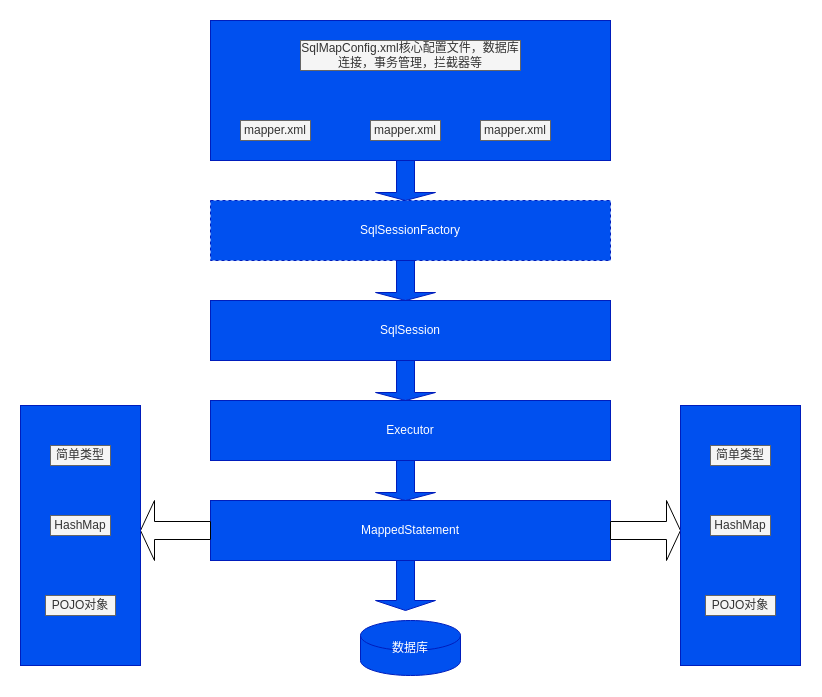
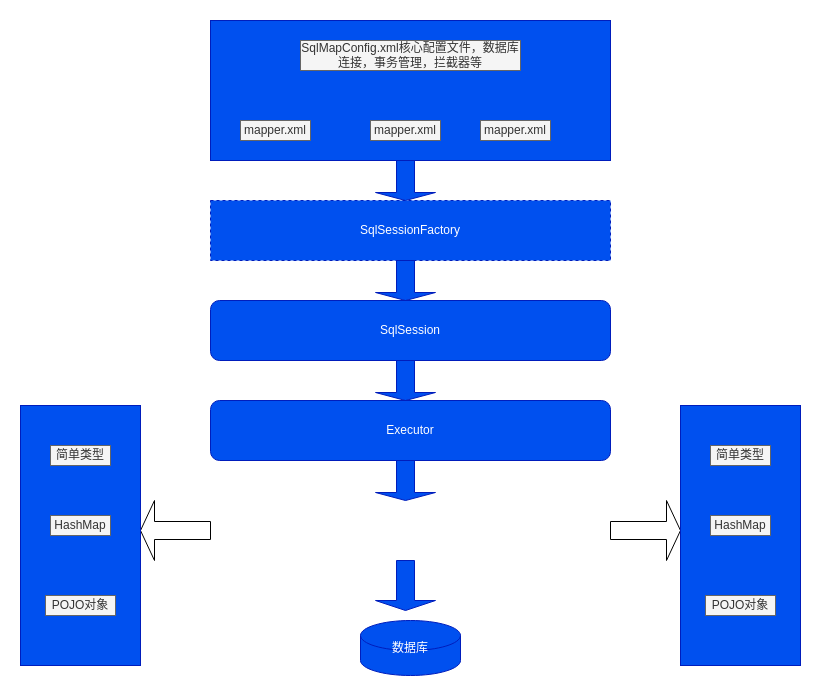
node "SqlSession": shape rectangle -> rounded rectangle
node "Executor": shape rectangle -> rounded rectangle
node "MappedStatement": removed
